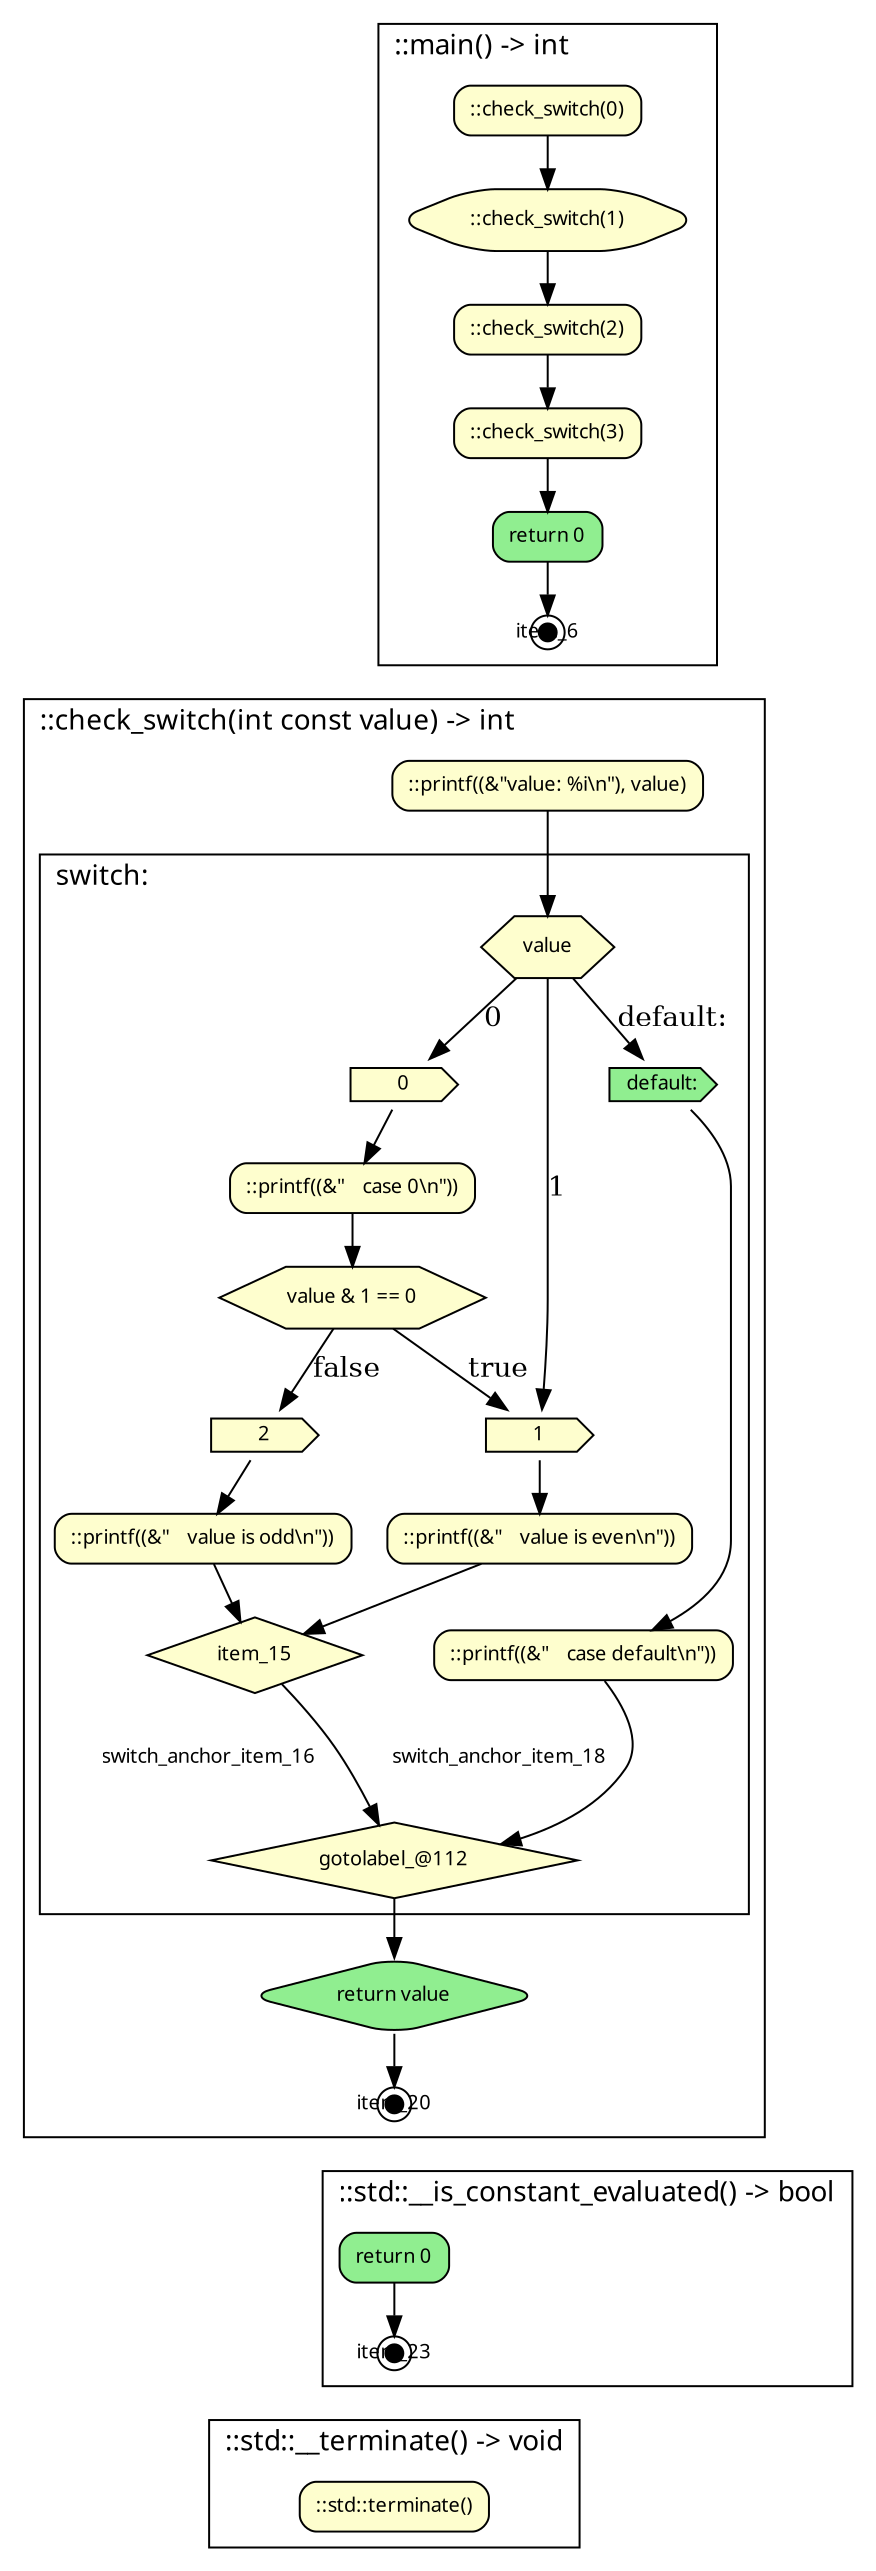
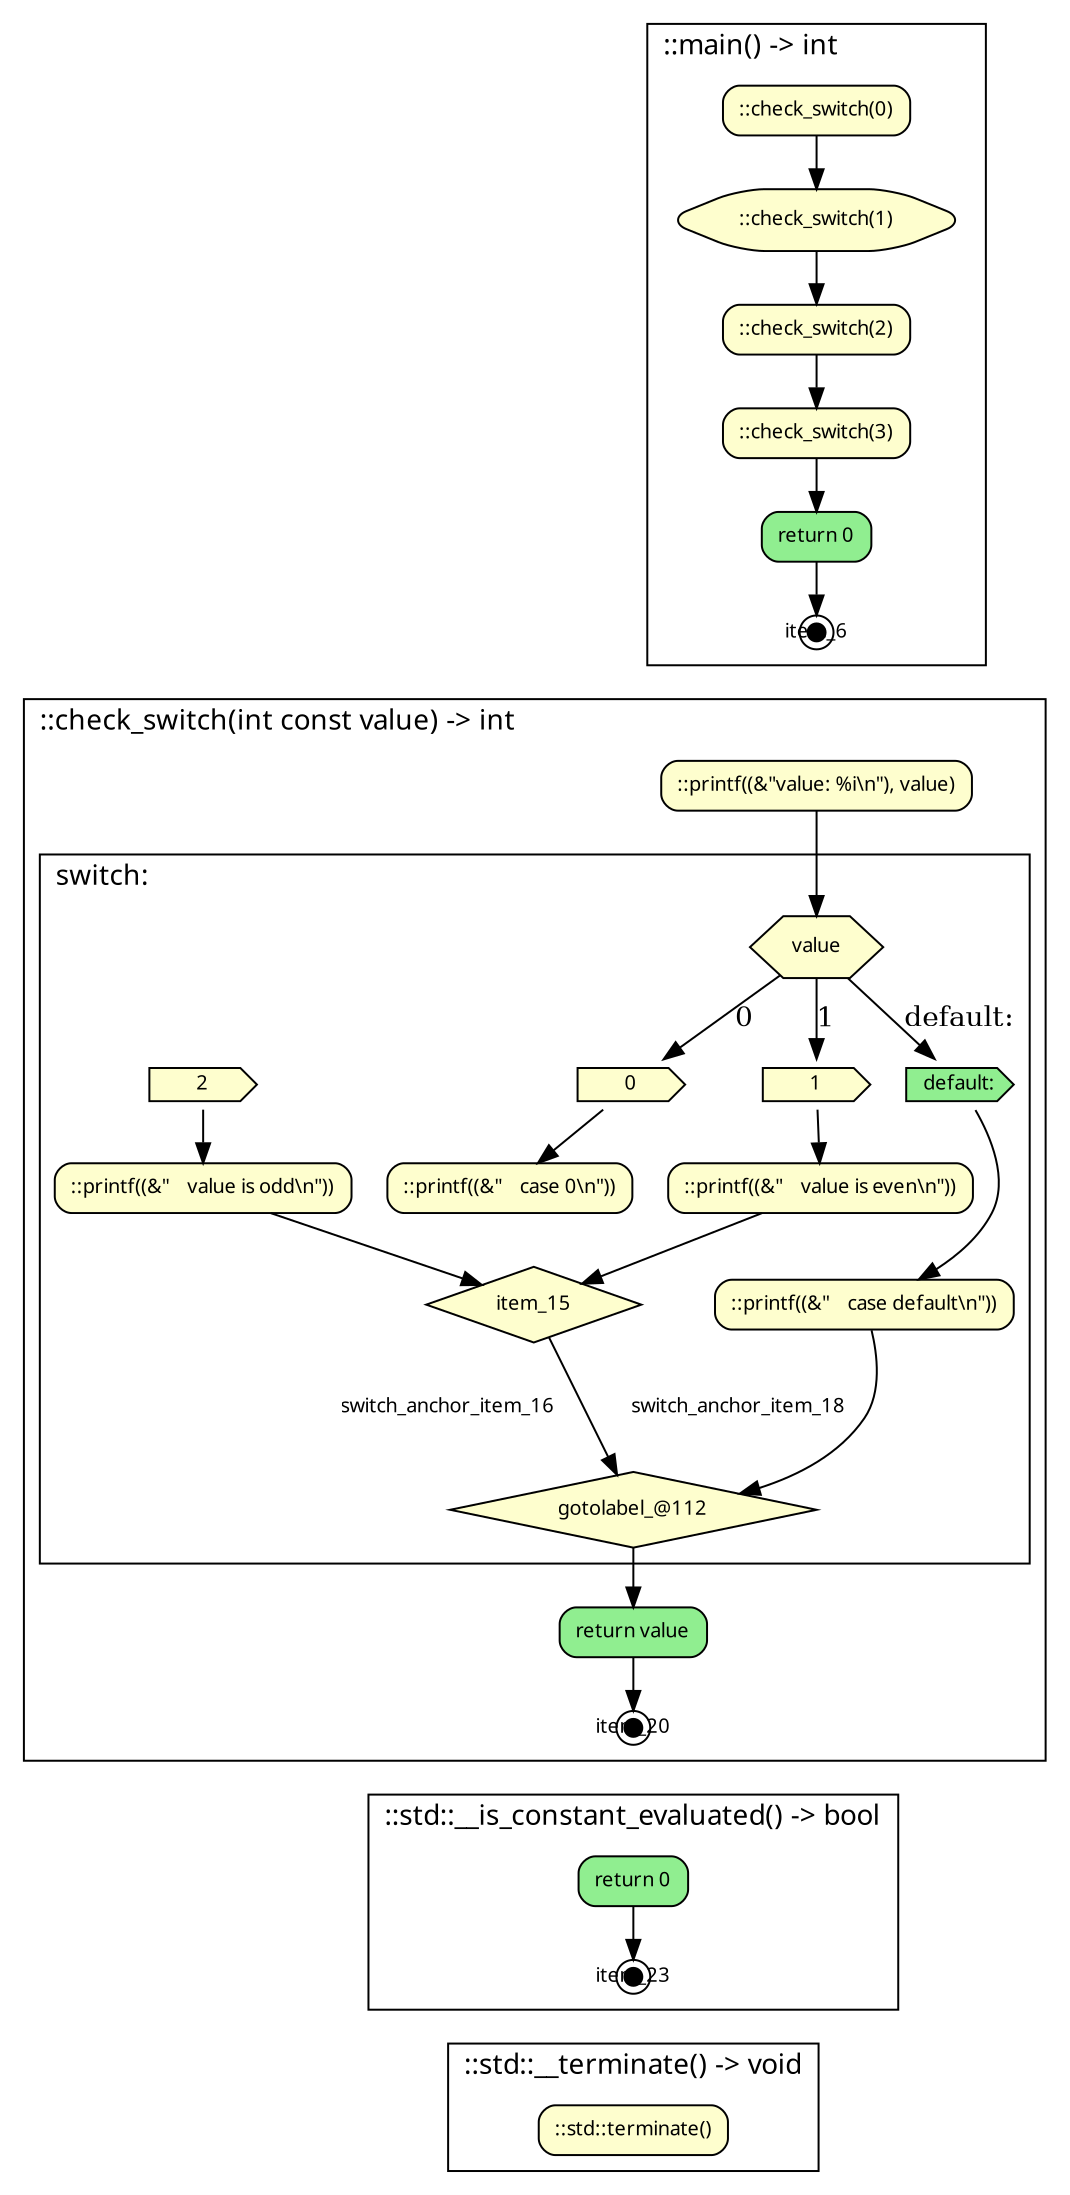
node "value & 1 == 0": removed
node "return value": shape diamond -> box
